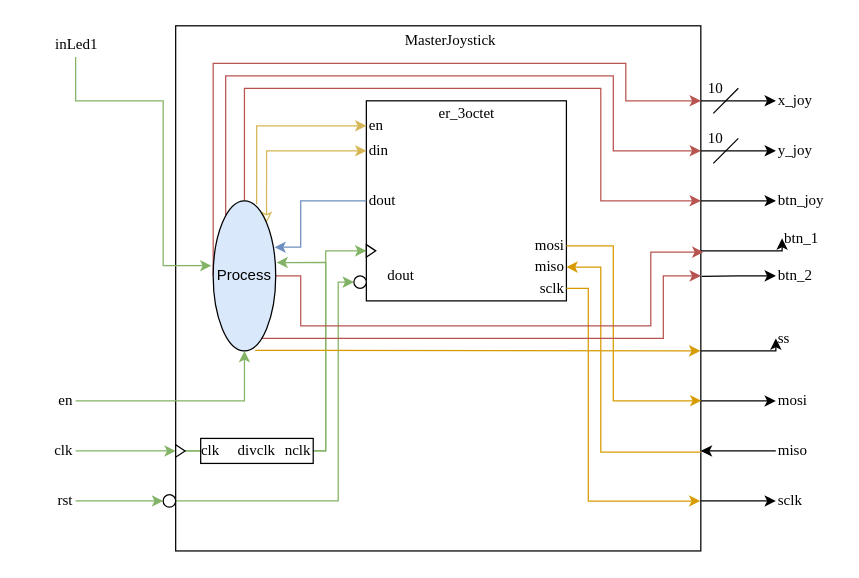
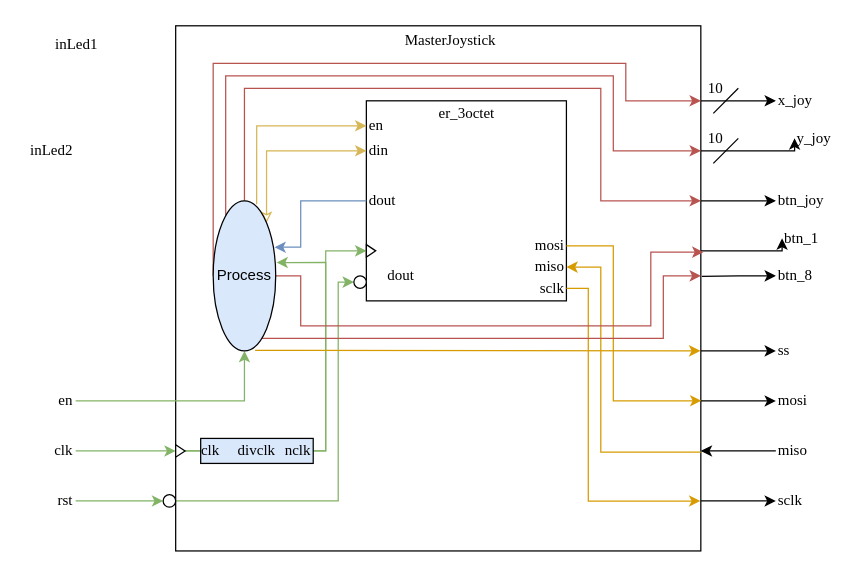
edge "inLed1" -> "Process": removed
node "inLed2": added
node "y_joy": moved (801, 151) -> (819, 138)
node "btn_2": label "btn_2" -> "btn_8"
node "ss": moved (801, 338) -> (801, 351)
node "divclk": fillcolor #ffffff -> #dae8fc
